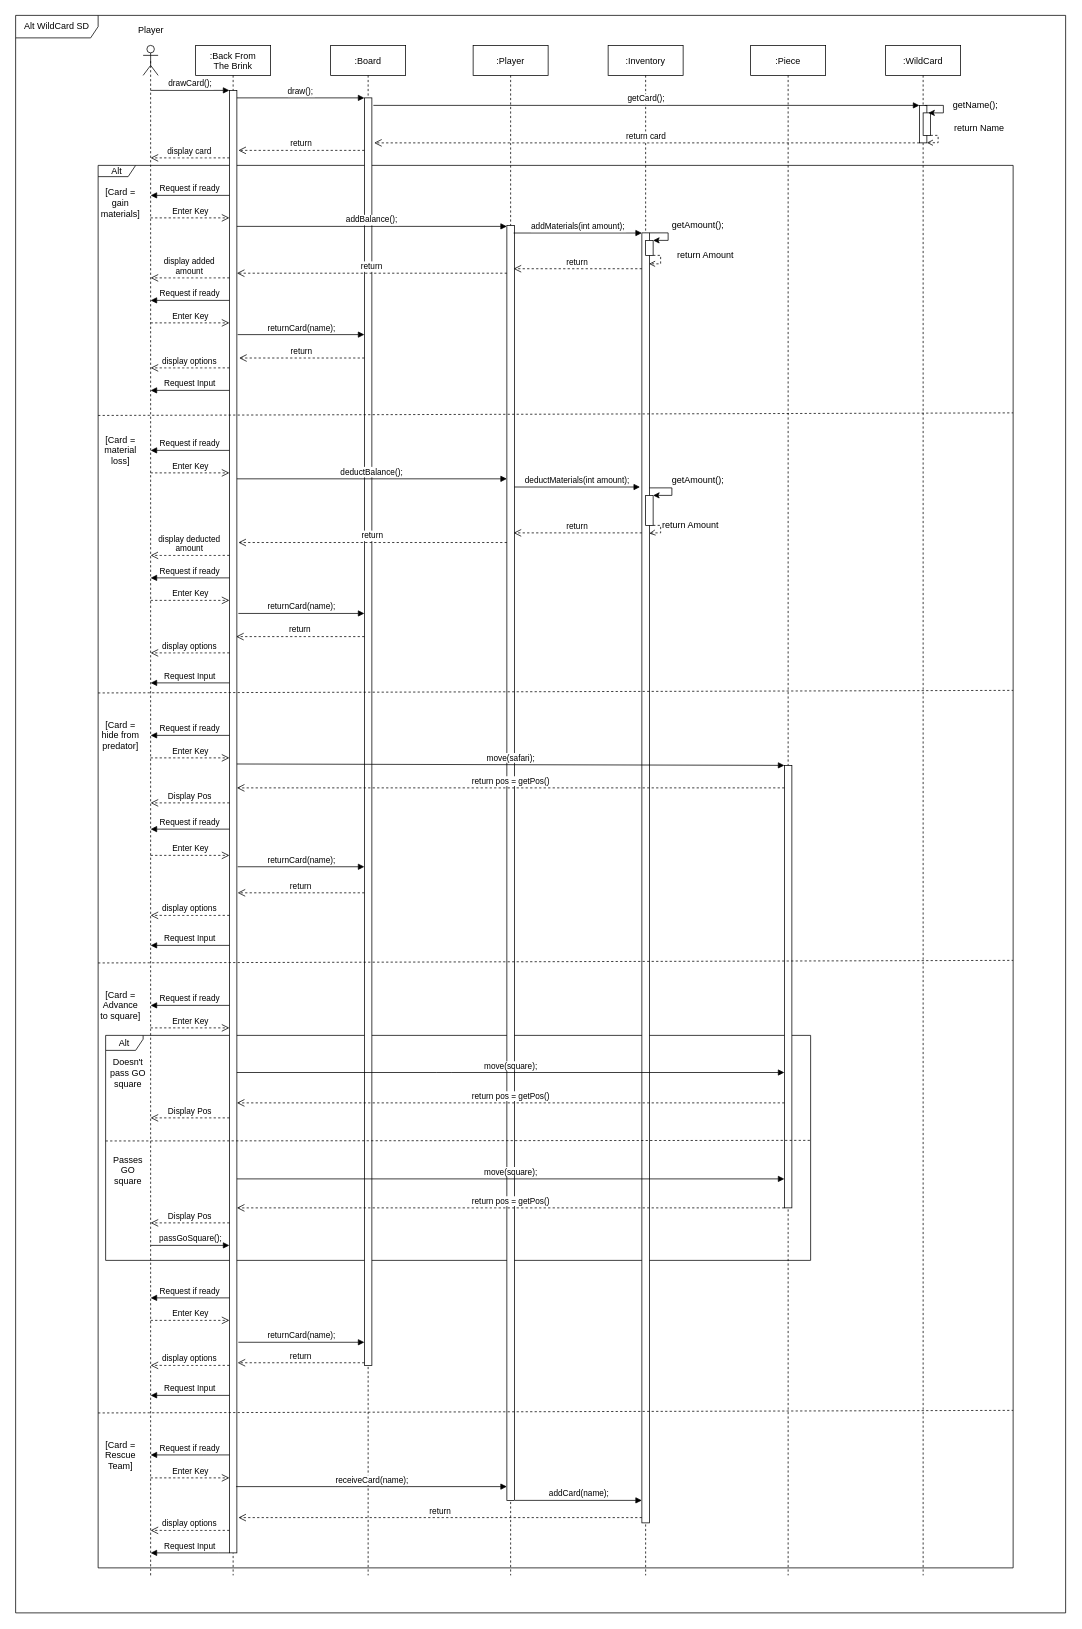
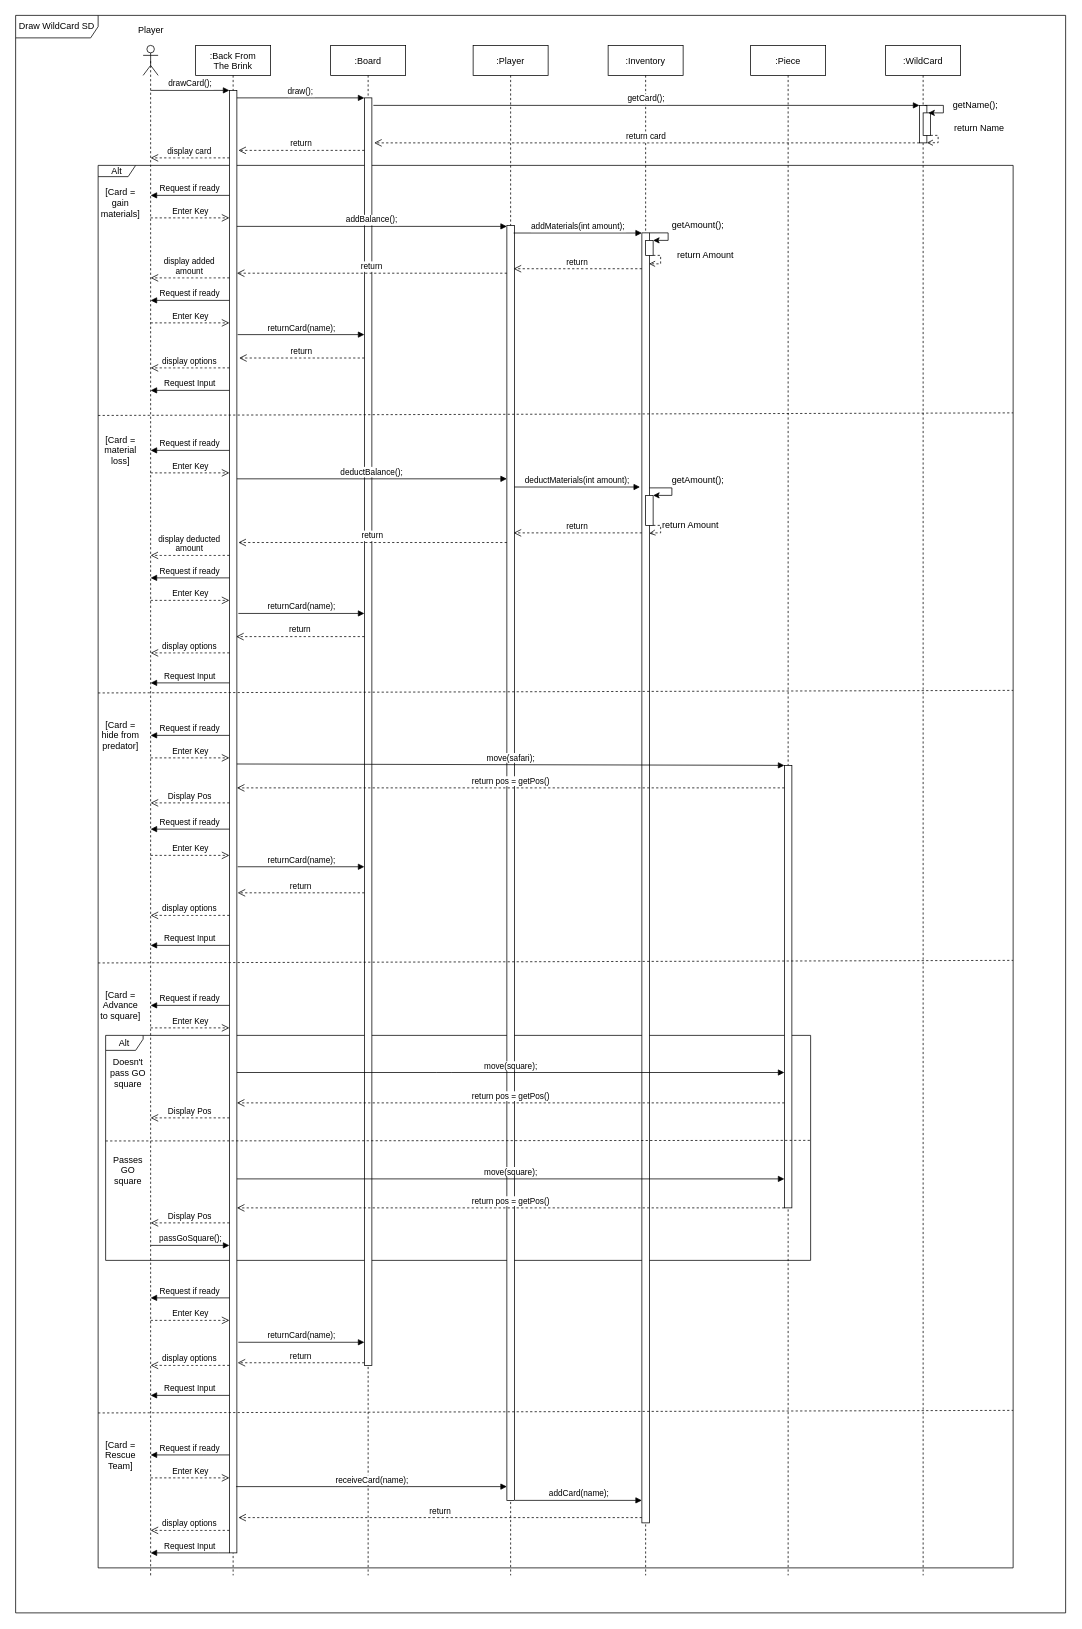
node "Alt WildCard SD": label "Alt WildCard SD" -> "Draw WildCard SD"
